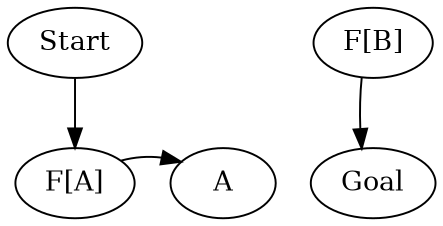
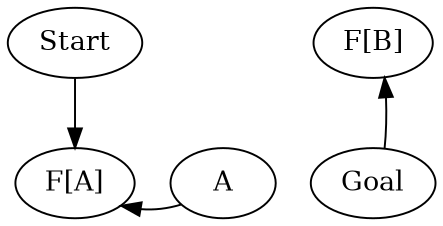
edge "F[B]" -> "Goal": reversed
edge "F[A]" -> "A": reversed
